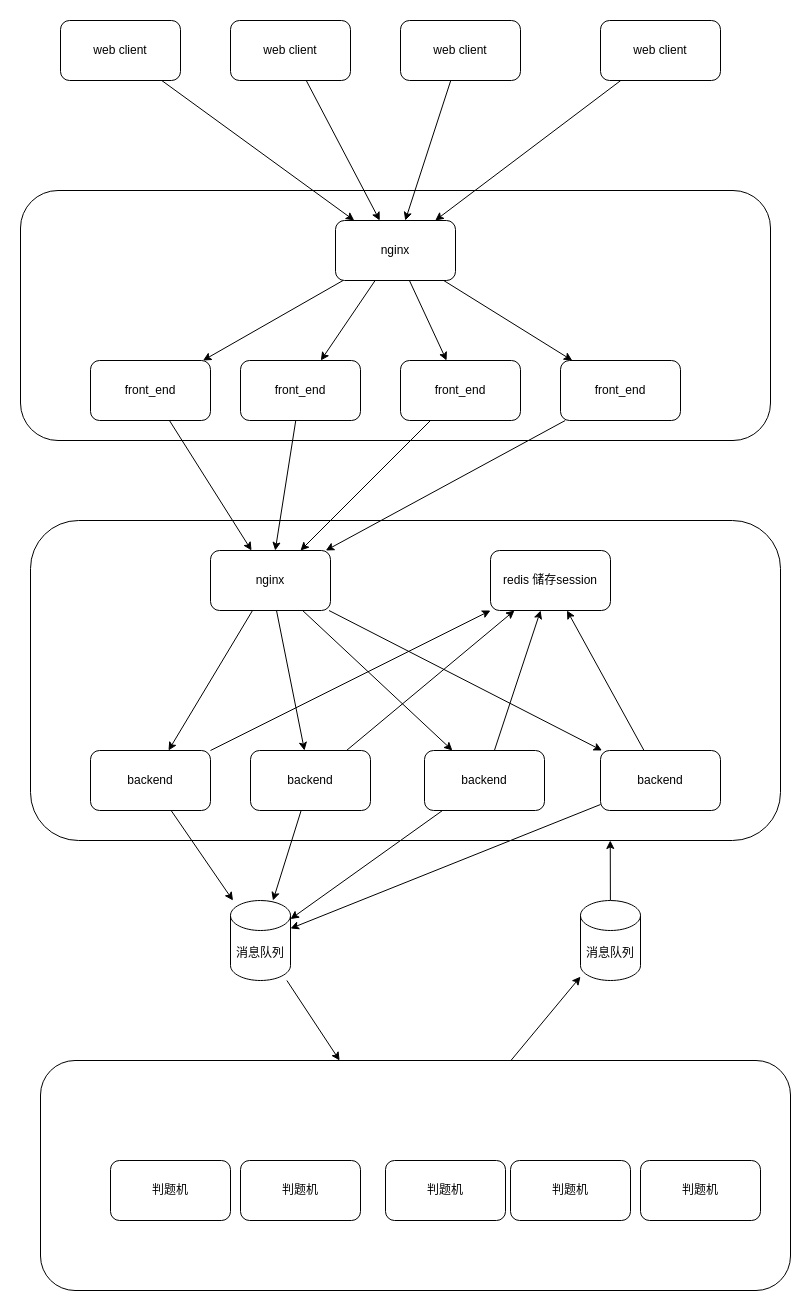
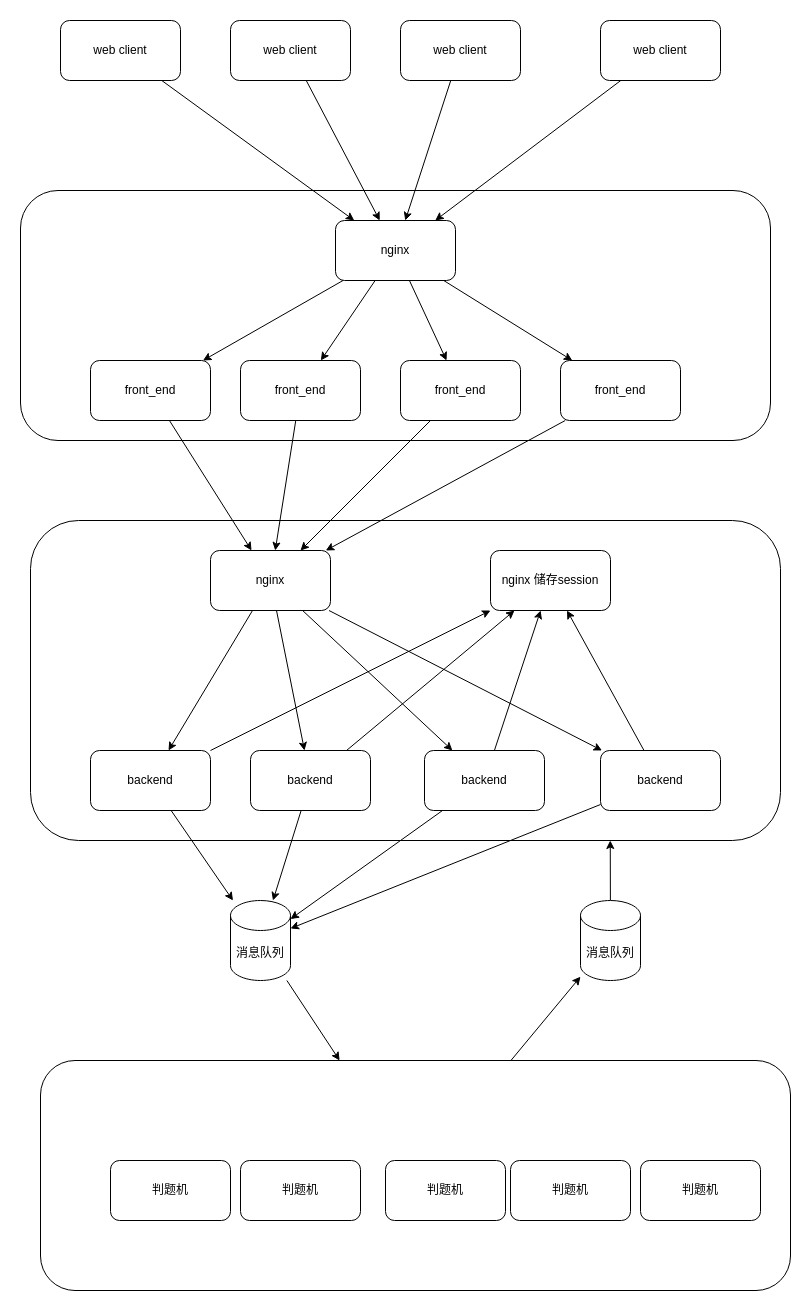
node "redis 储存session": label "redis 储存session" -> "nginx 储存session"
